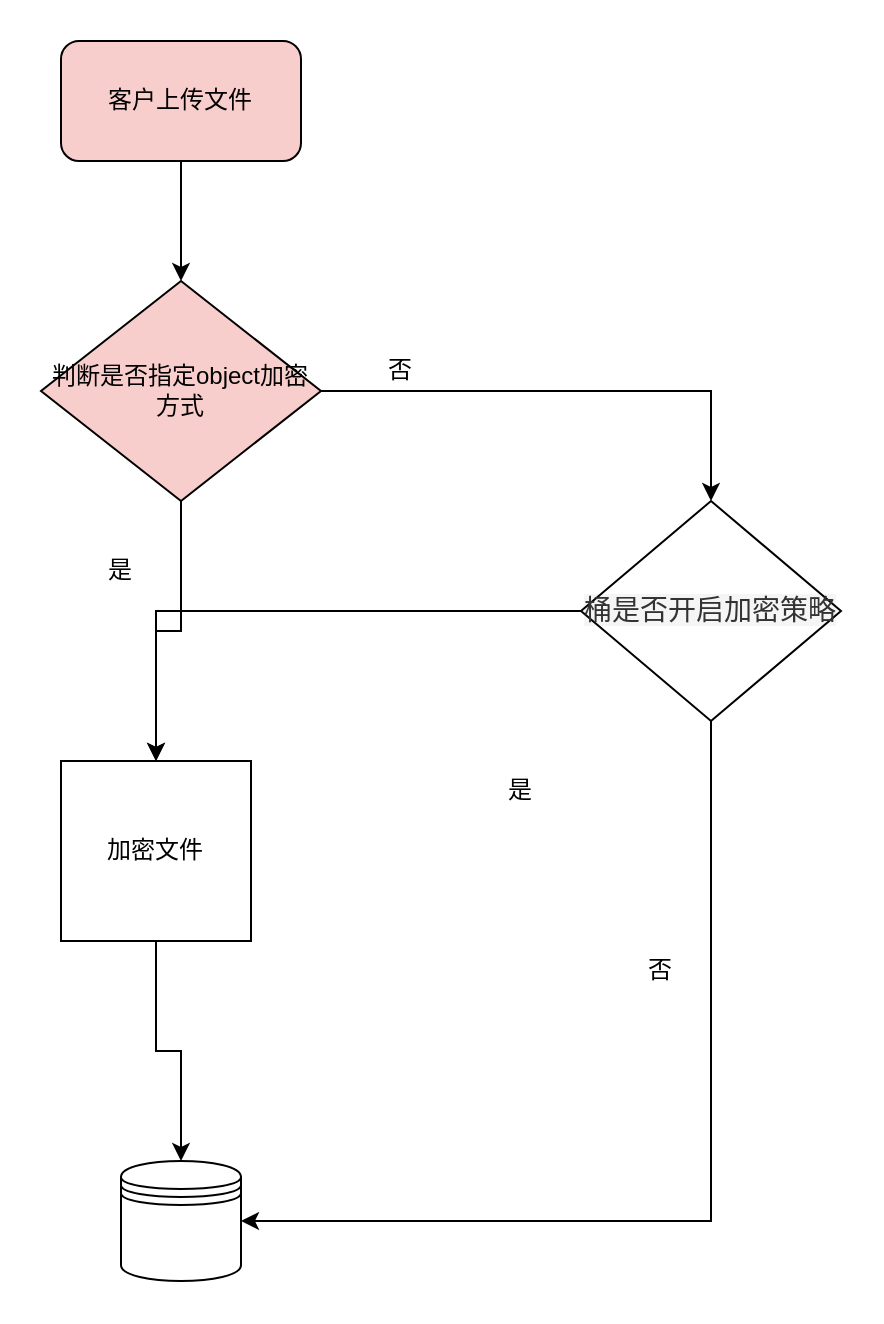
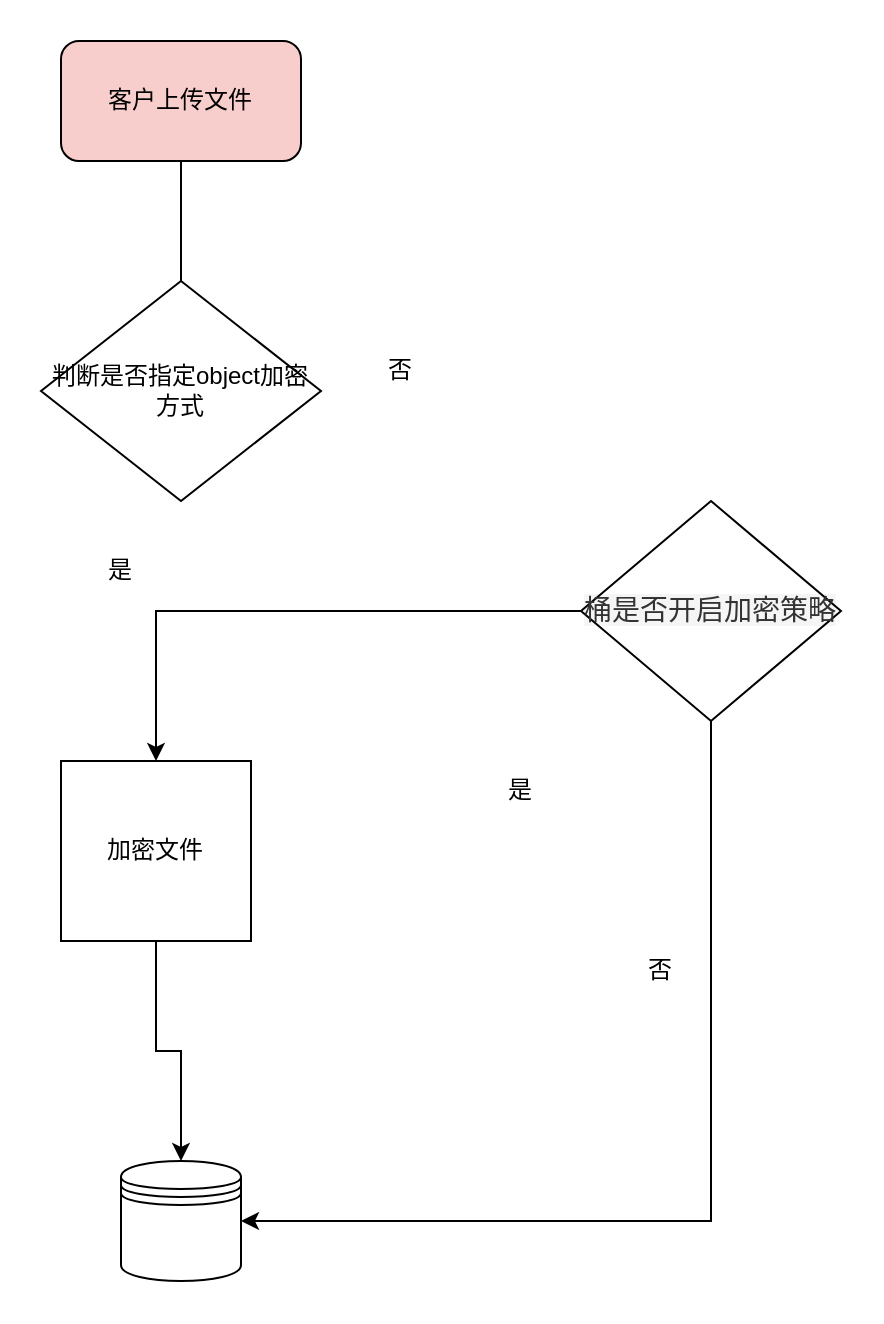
edge "客户上传文件" -> "判断是否指定object加密方式": arrowhead classic -> none
node "判断是否指定object加密方式": fillcolor #f8cecc -> #ffffff
edge "判断是否指定object加密方式" -> "桶是否开启加密策略": removed
edge "判断是否指定object加密方式" -> "加密文件": removed
